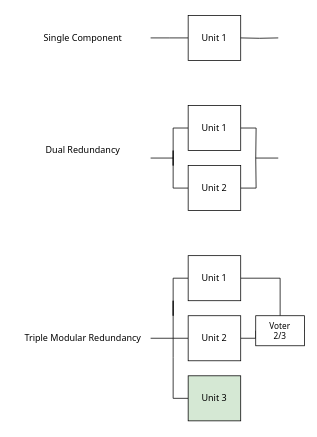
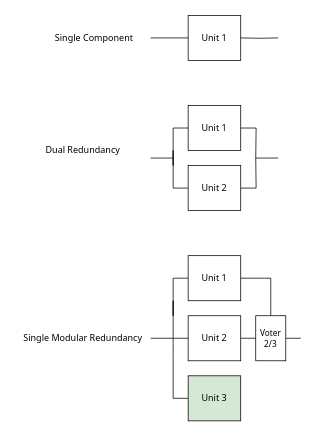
node "Single Component": moved (83, 38) -> (94, 38)
node "Voter 2/3": size 49x30 -> 30x45
node "Triple Modular Redundancy": label "Triple Modular Redundancy" -> "Single Modular Redundancy"
